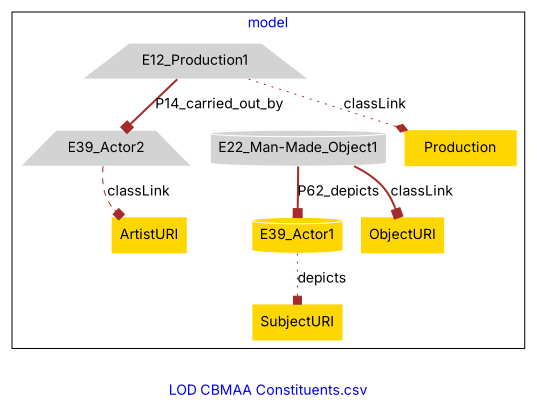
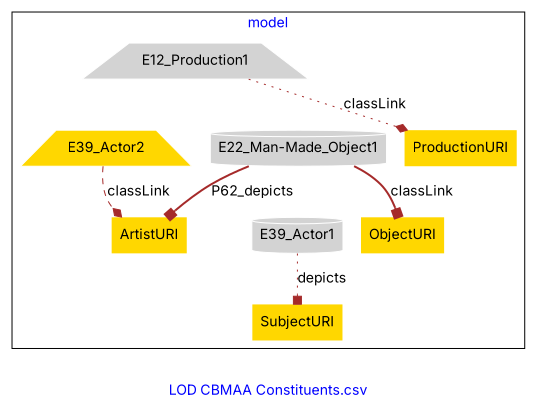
edge "E12_Production1" -> "E39_Actor2": removed, label "P14_carried_out_by"
node "E39_Actor2": fillcolor lightgray -> gold
node "Production": label "Production" -> "ProductionURI"
edge "E22_Man-Made_Object1" -> "E39_Actor1": now "E22_Man-Made_Object1" -> "ArtistURI"
edge "E39_Actor2" -> "ArtistURI": arrowhead box -> diamond
node "E39_Actor1": fillcolor gold -> lightgray
